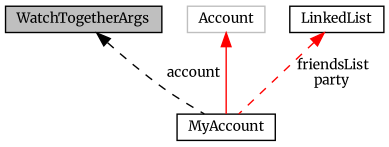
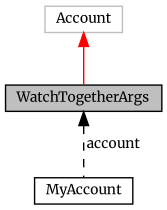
node "LinkedList": removed
edge "MyAccount" -> "Account": now "WatchTogetherArgs" -> "Account"
